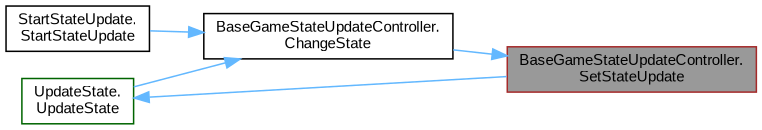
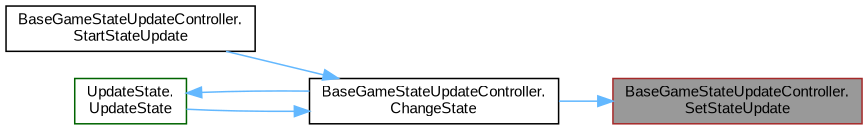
node "StartStateUpdate. StartStateUpdate": label "StartStateUpdate. StartStateUpdate" -> "BaseGameStateUpdateController. StartStateUpdate"
edge "BaseGameStateUpdateController. SetStateUpdate" -> "UpdateState. UpdateState": now "BaseGameStateUpdateController. ChangeState" -> "UpdateState. UpdateState"
